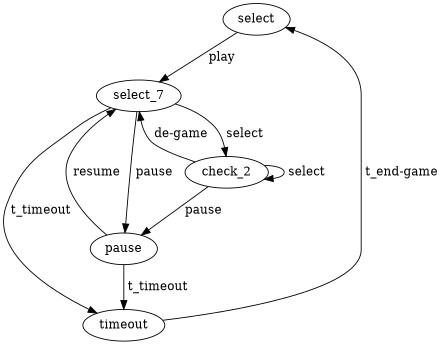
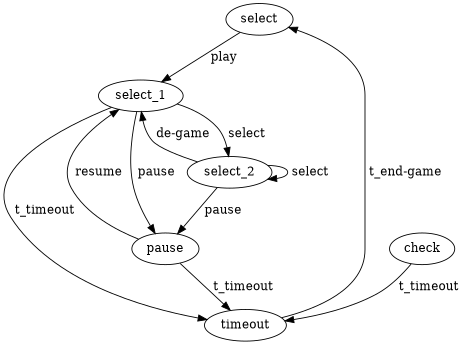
node "select_7": label "select_7" -> "select_1"
node "check_2": label "check_2" -> "select_2"
node "check": added
